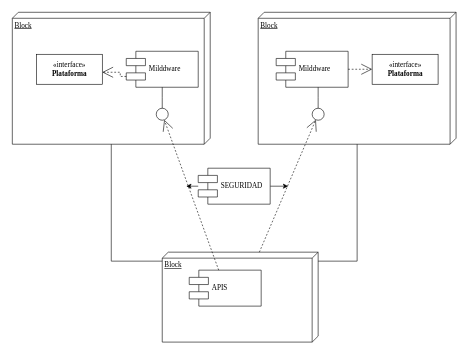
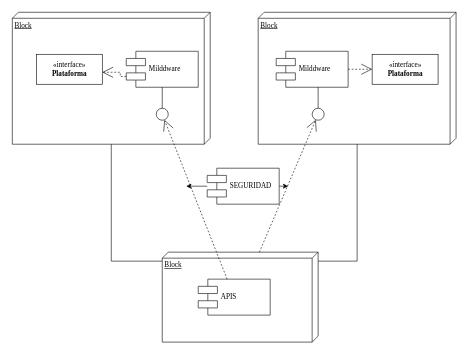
node "SEGURIDAD": moved (234, 186) -> (243, 186)
node "APIS": moved (225, 288) -> (234, 297)
